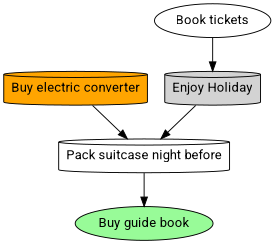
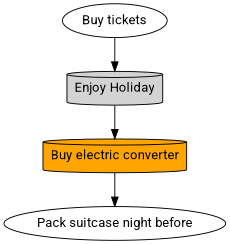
node "Book tickets": label "Book tickets" -> "Buy tickets"
edge "Enjoy Holiday" -> "Pack suitcase night before": now "Enjoy Holiday" -> "Buy electric converter"
node "Pack suitcase night before": shape cylinder -> ellipse
node "Buy guide book": removed
